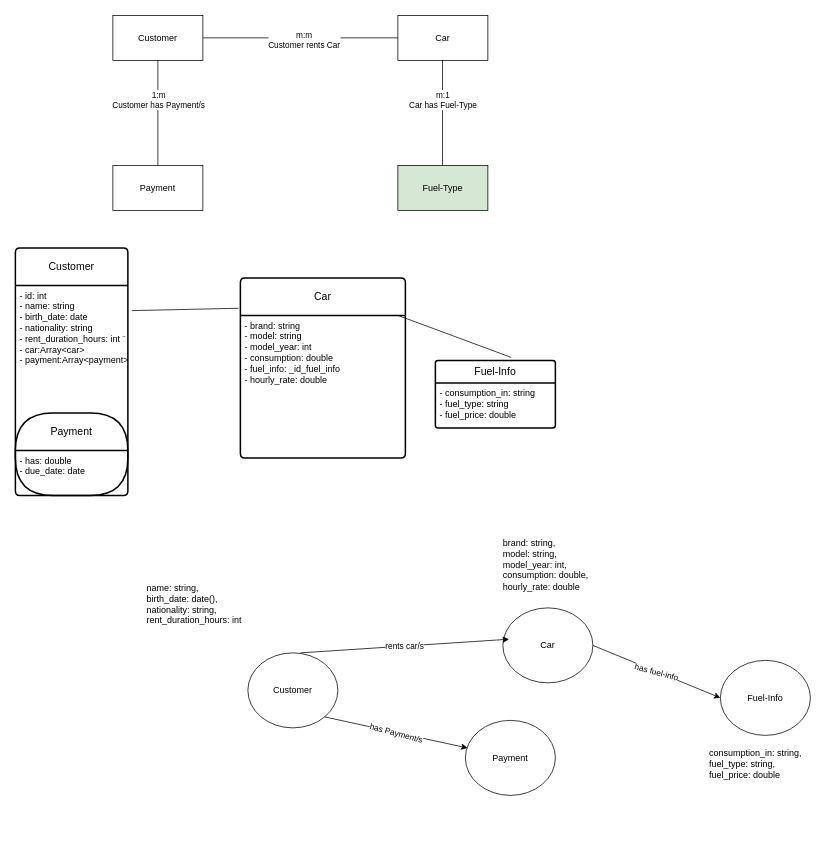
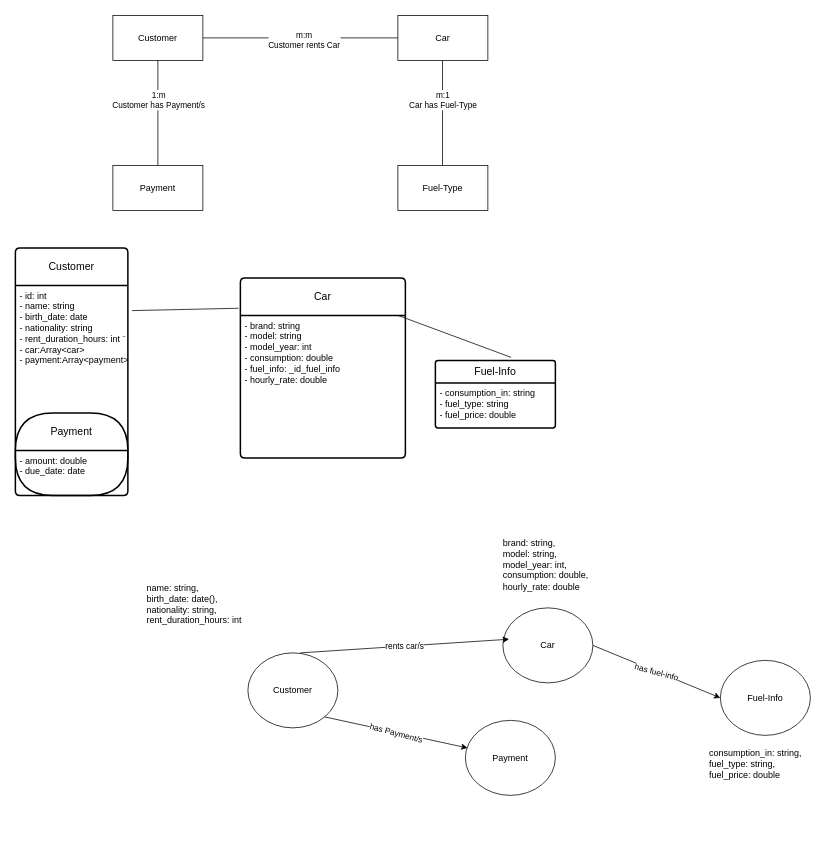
node "Fuel-Type": fillcolor #d5e8d4 -> #ffffff
node "- has: double - due_date: date": label "- has: double - due_date: date" -> "- amount: double - due_date: date"
